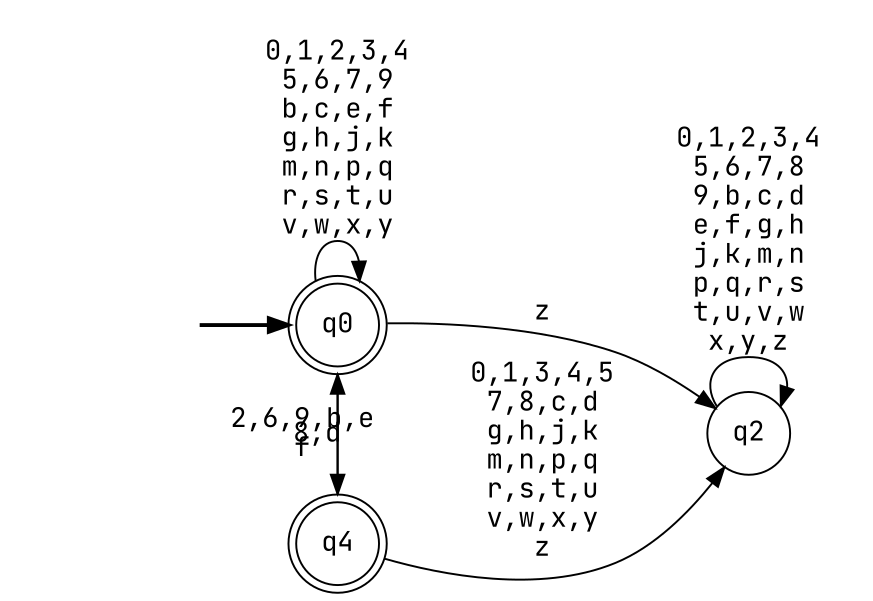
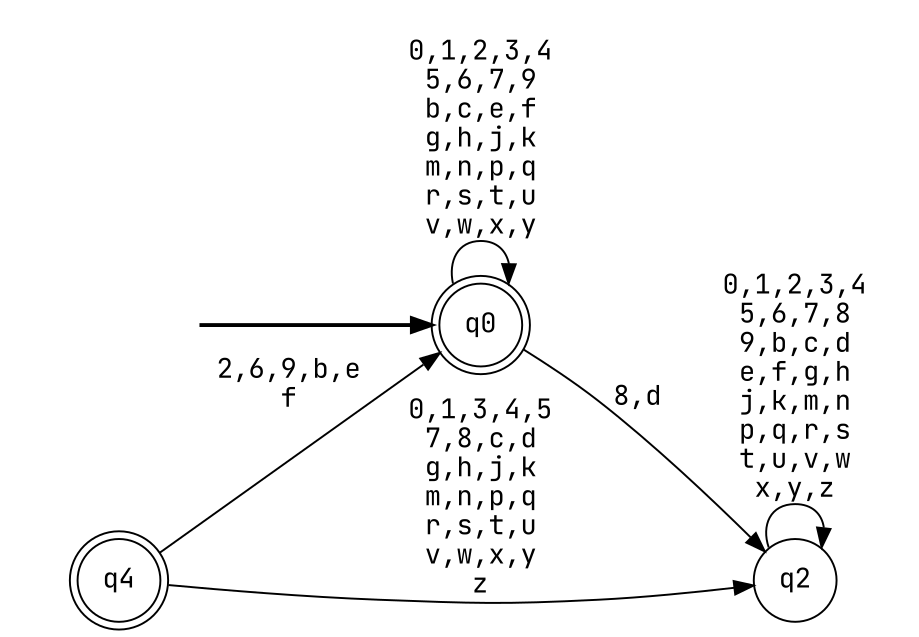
edge "q0" -> "q2": label "z" -> "8,d"
edge "q0" -> "q4": removed, label "8,d"
